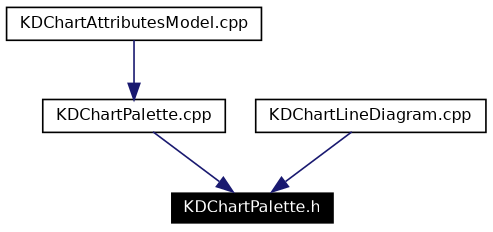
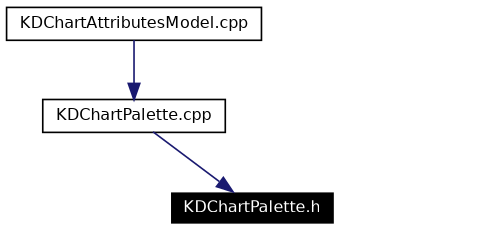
node "KDChartLineDiagram.cpp": removed
